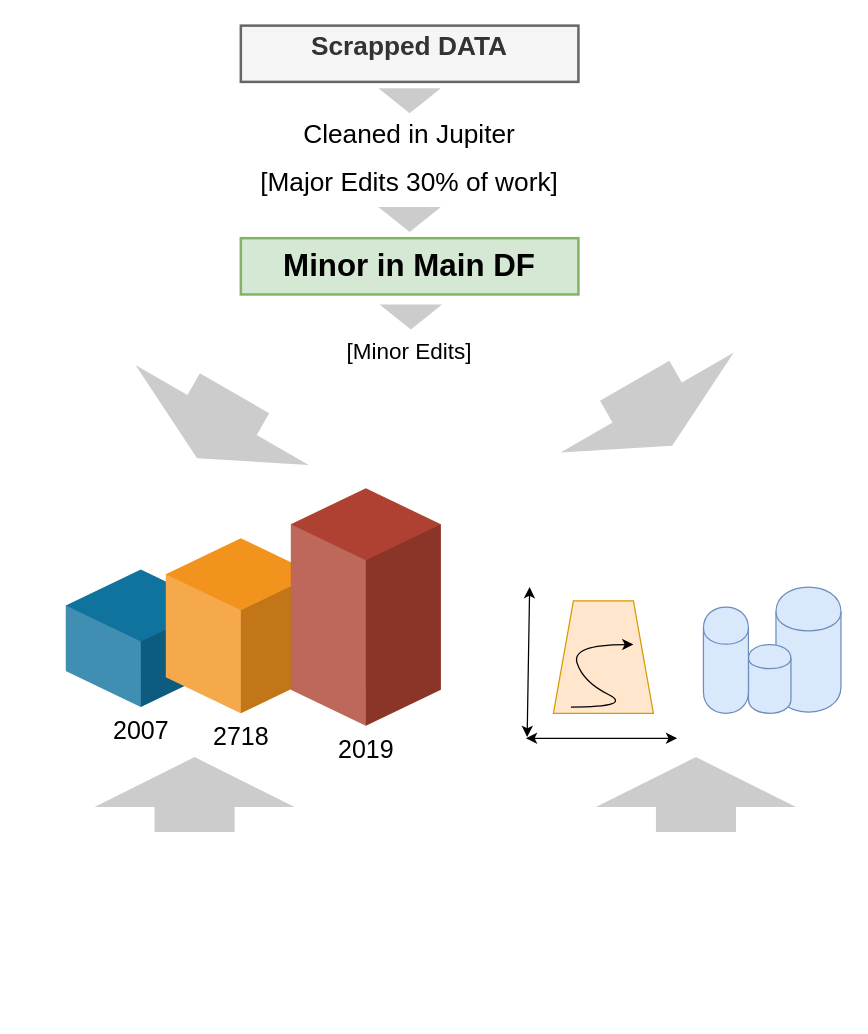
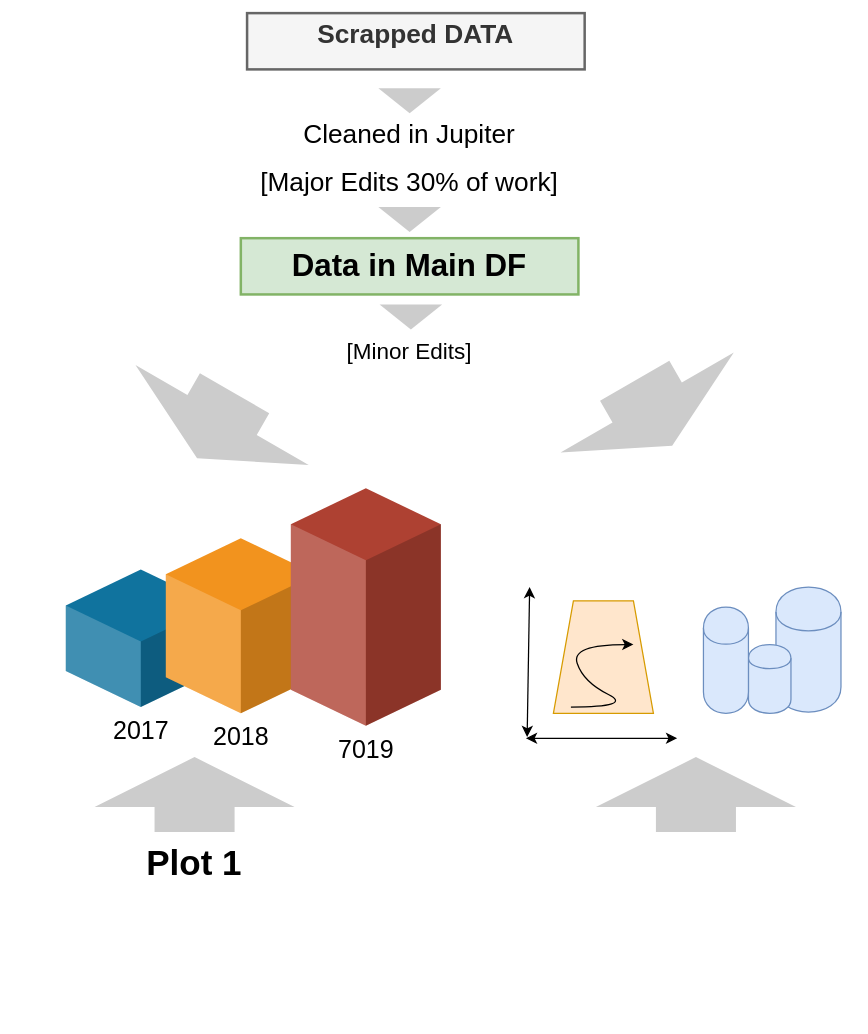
node "Scrapped DATA": moved (409, 54) -> (416, 41)
node "Minor in Main DF": label "Minor in Main DF" -> "Data in Main DF"
node "2007": label "2007" -> "2017"
node "2718": label "2718" -> "2018"
node "2019": label "2019" -> "7019"
node "Plot 1": added
